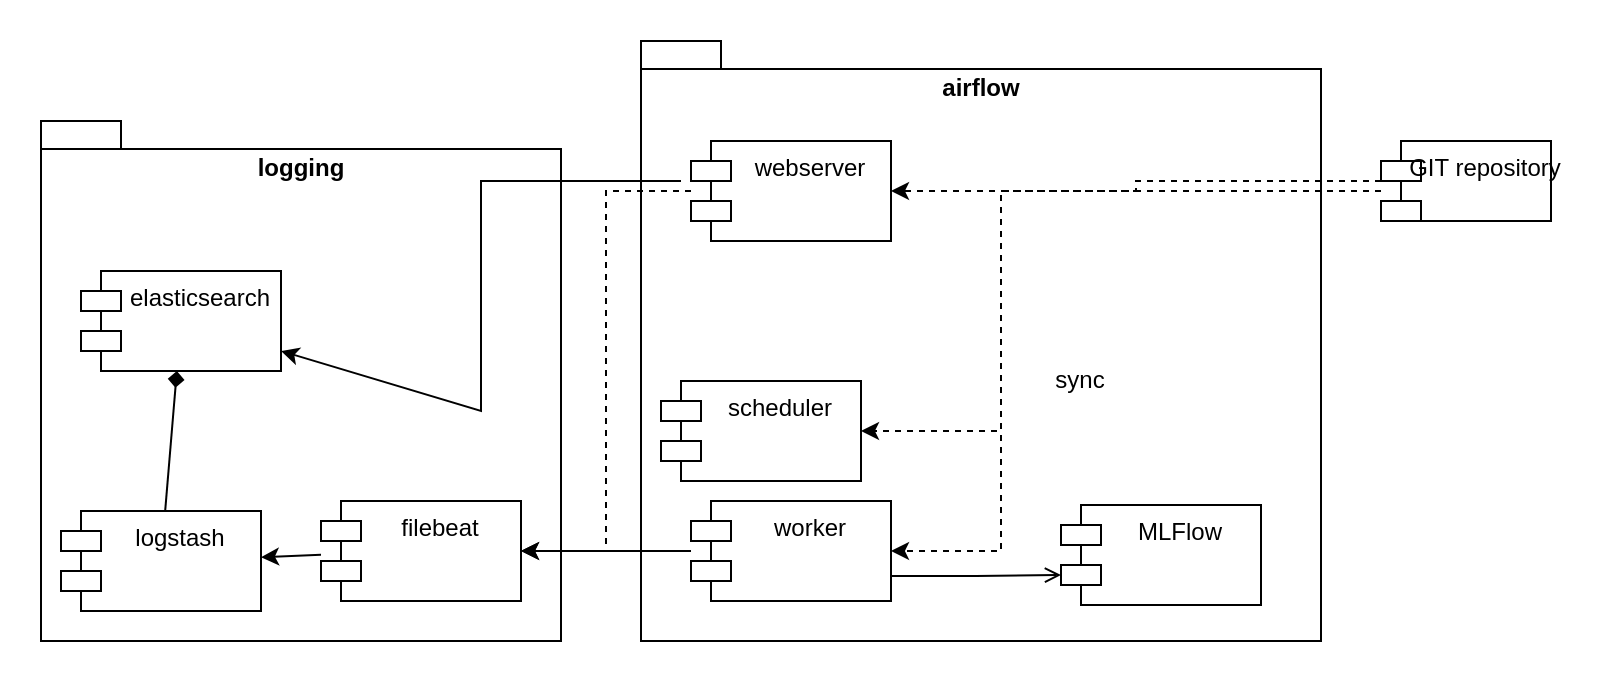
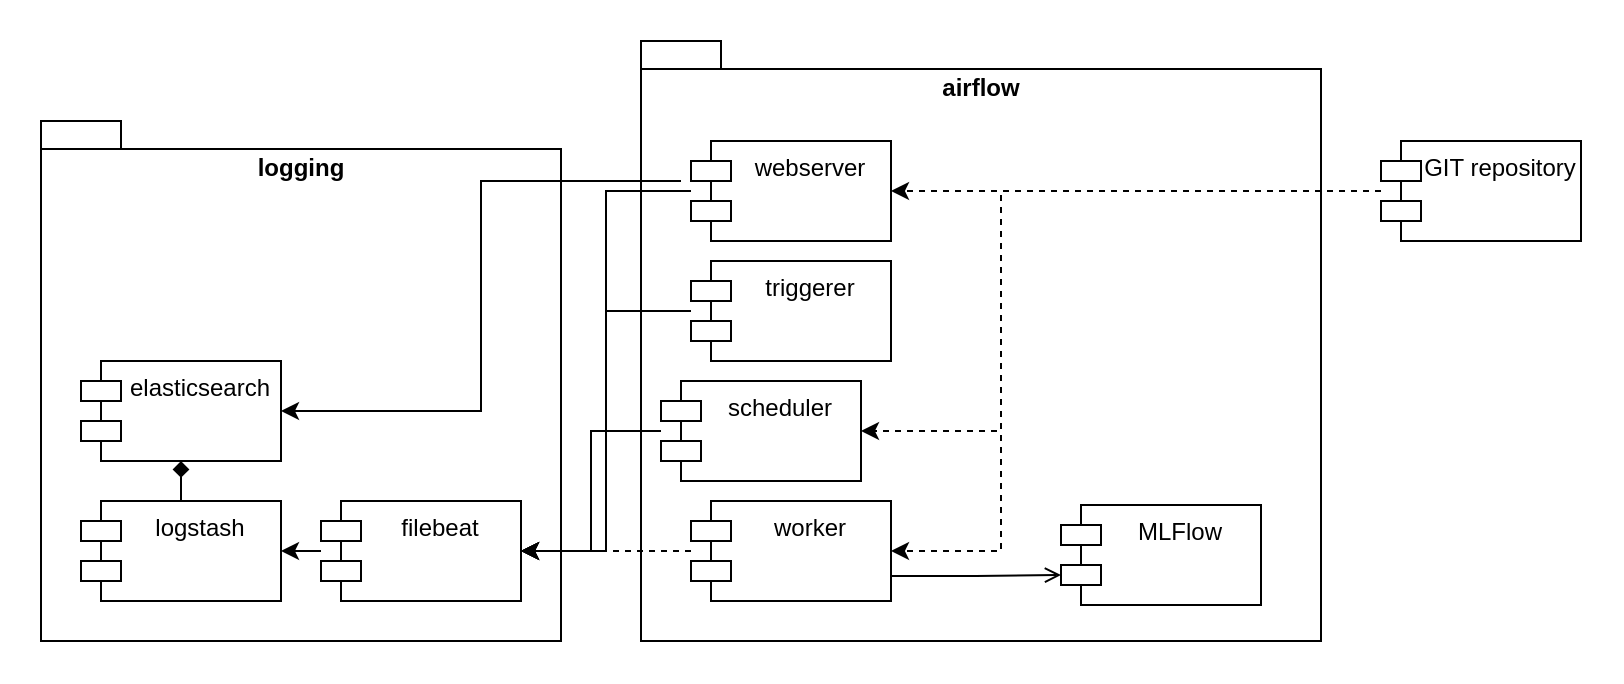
node "GIT repository": size 170x80 -> 200x100
edge "webserver" -> "filebeat": style dashed -> solid
edge "triggerer" -> "filebeat": added
node "triggerer": added
node "elasticsearch": moved (181, 321) -> (181, 411)
node "sync": removed
edge "scheduler" -> "filebeat": added
edge "worker" -> "filebeat": style solid -> dashed
node "logstash": moved (161, 561) -> (181, 551)
